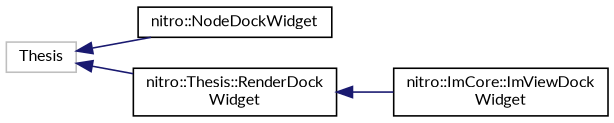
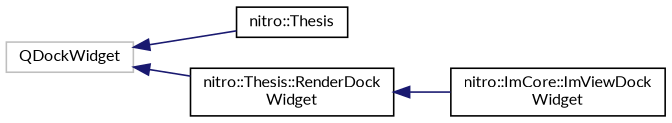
node "nitro::NodeDockWidget": label "nitro::NodeDockWidget" -> "nitro::Thesis"
node "Thesis": label "Thesis" -> "QDockWidget"
